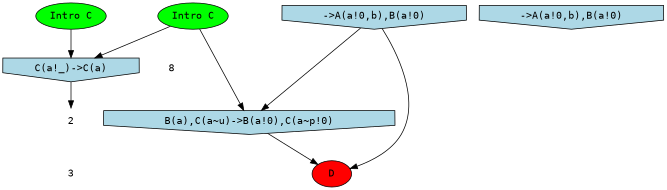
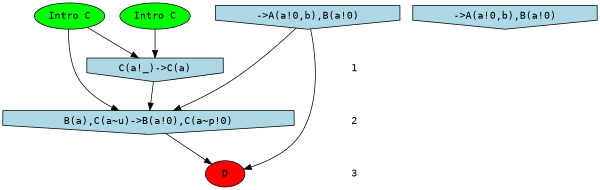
node "8": label "8" -> "1"
edge "C(a!_)->C(a)" -> "2": now "C(a!_)->C(a)" -> "B(a),C(a~u)->B(a!0),C(a~p!0)"
